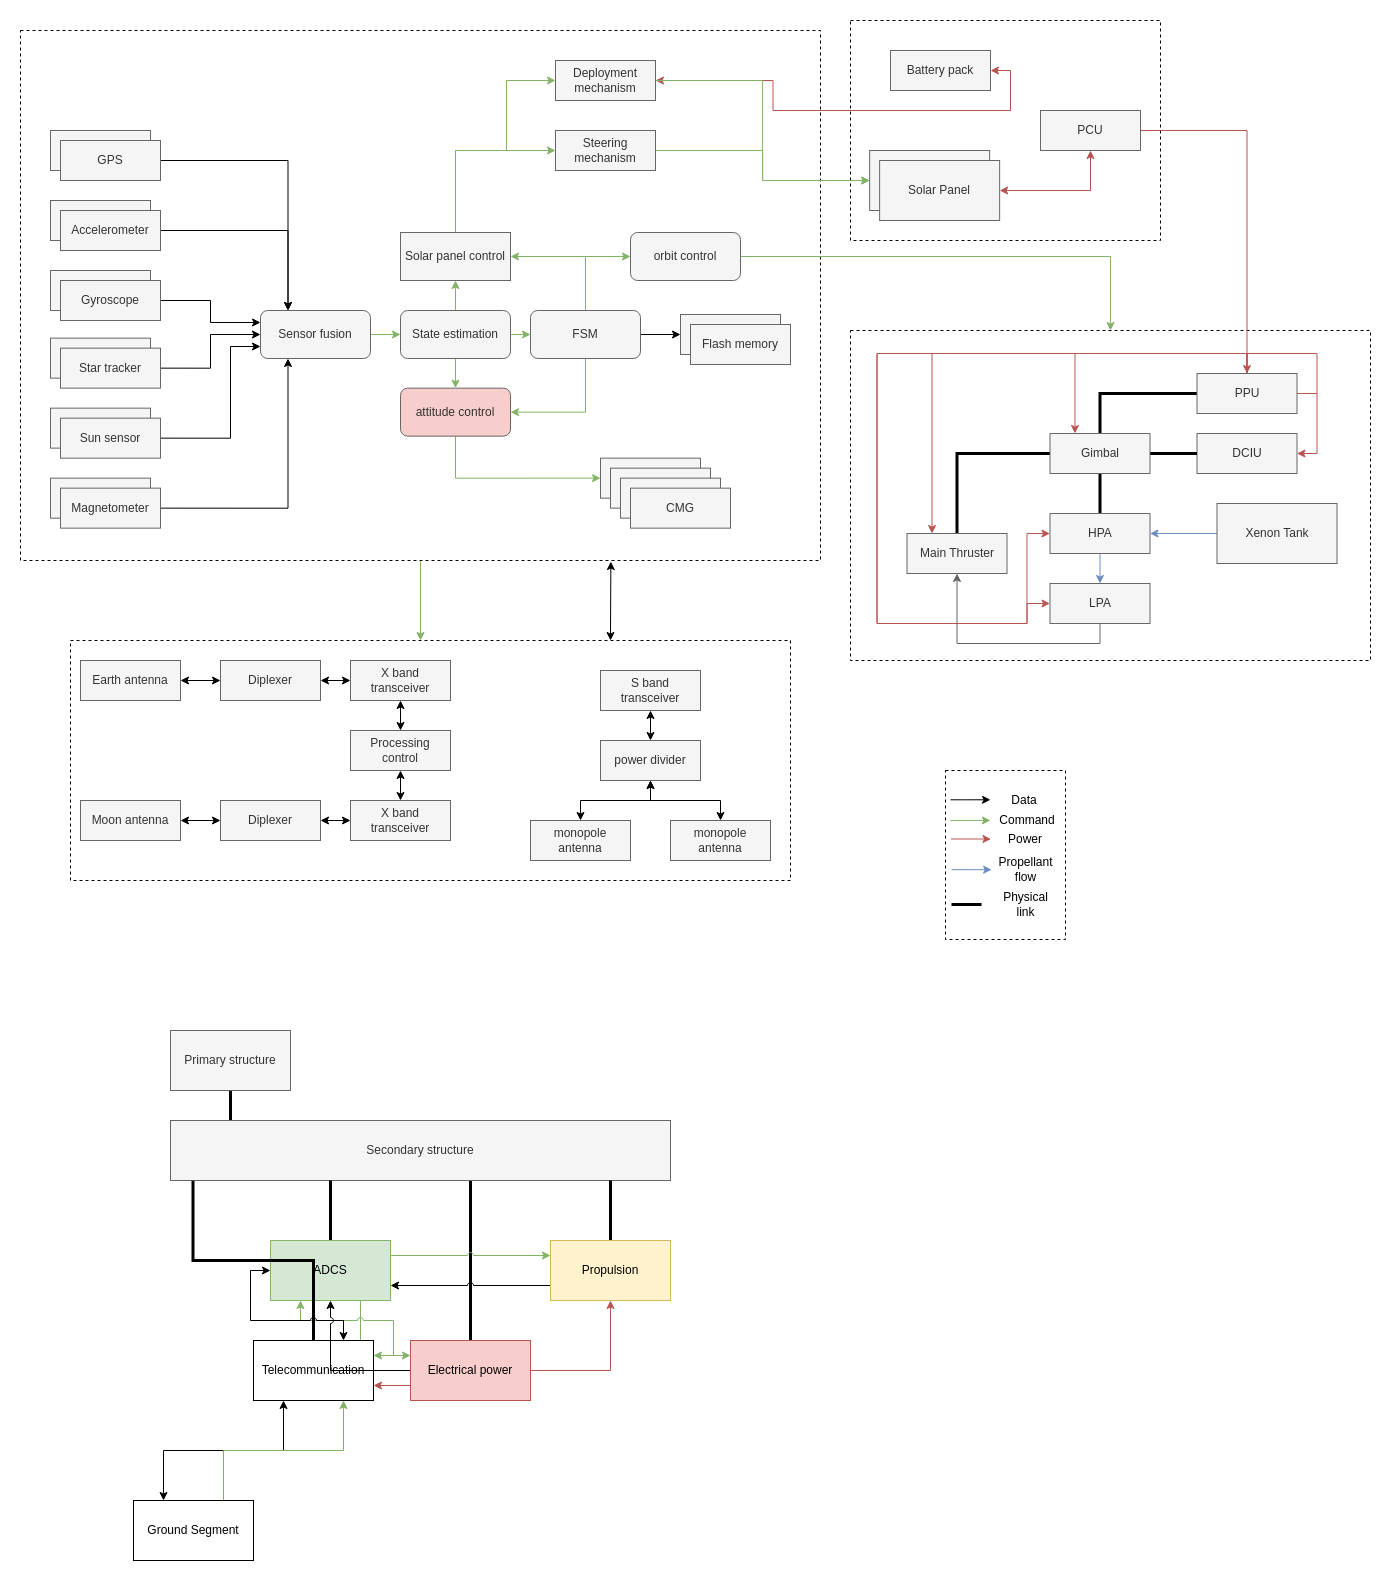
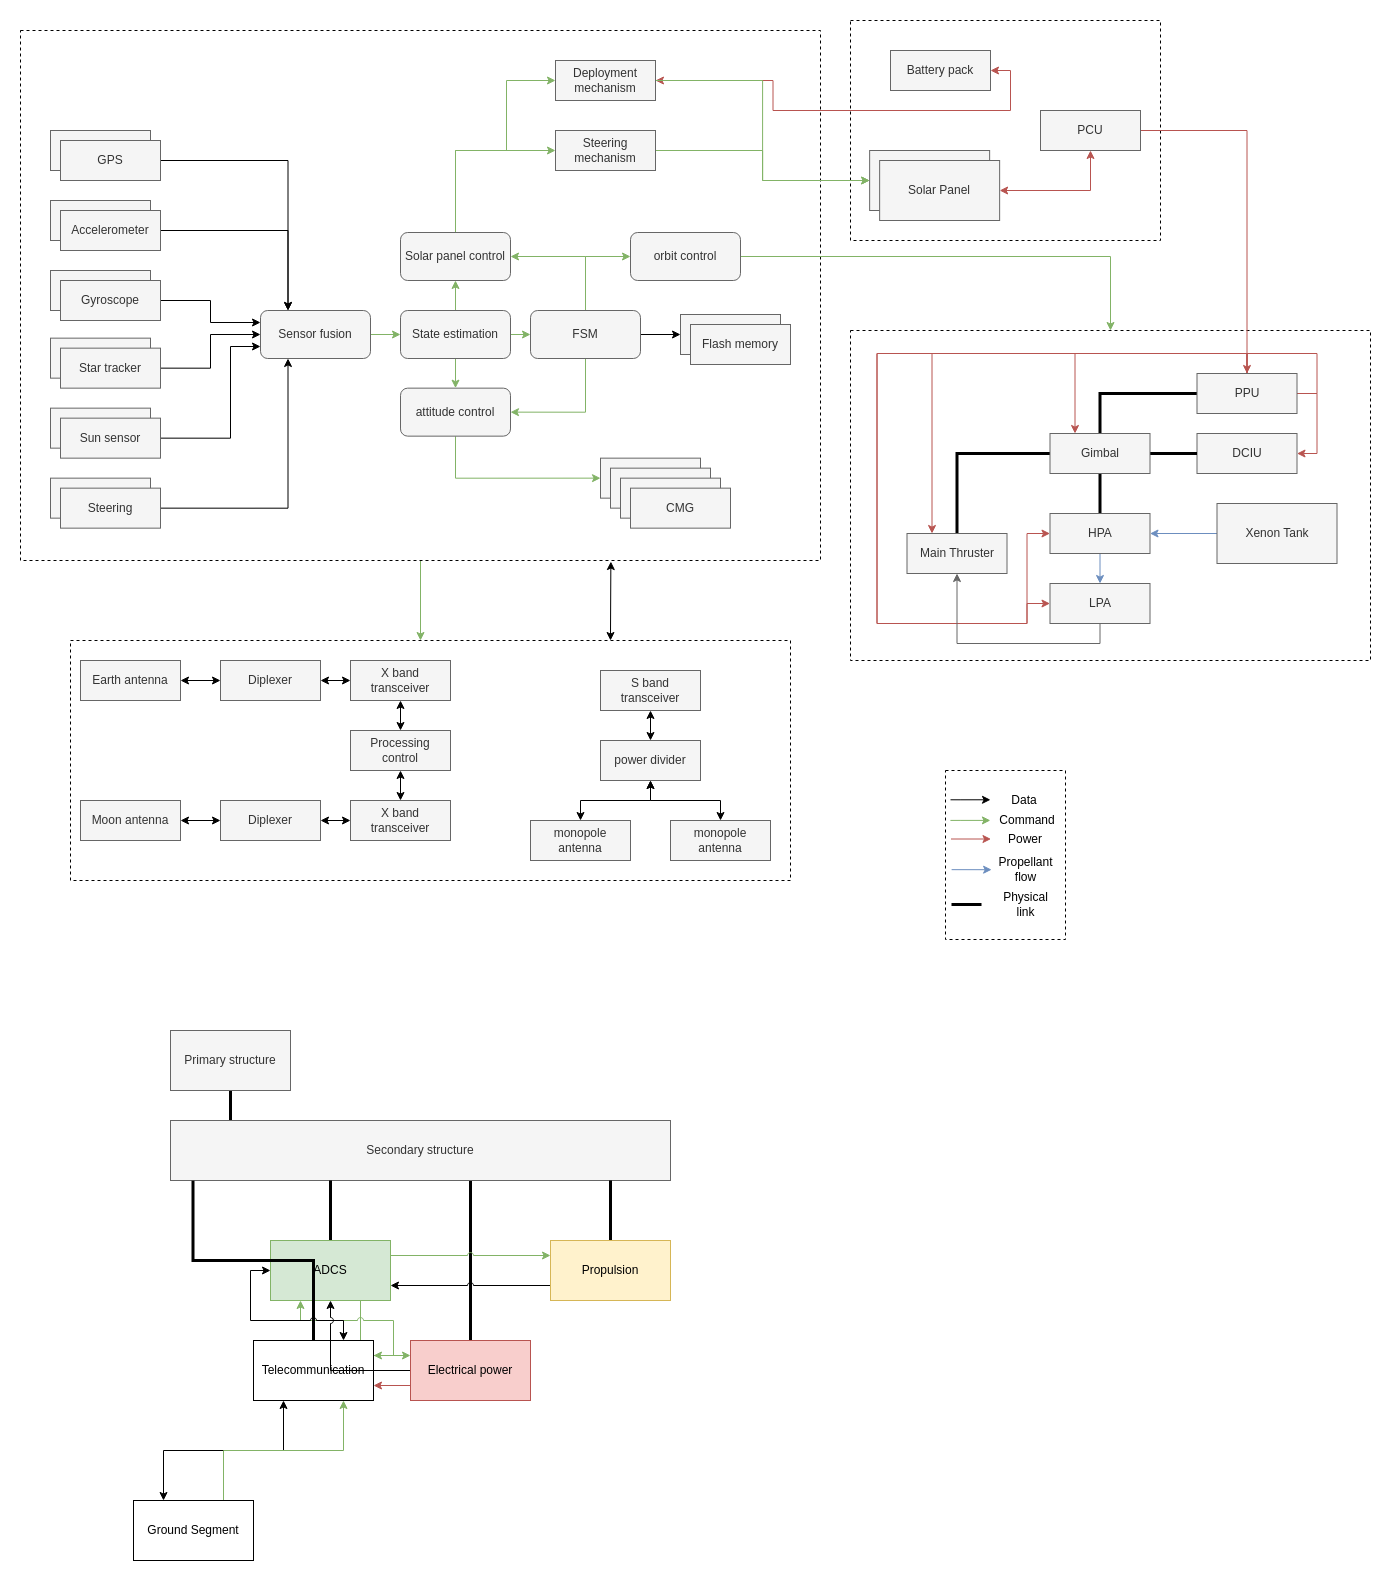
node "Solar panel control": shape rectangle -> rounded rectangle
node "attitude control": fillcolor #f8cecc -> #f5f5f5
node "Magnetometer": label "Magnetometer" -> "Steering"
edge "Electrical power" -> "Propulsion": removed
